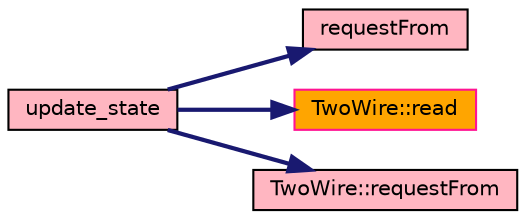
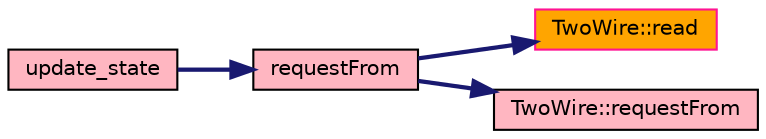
edge "update_state" -> "TwoWire::read": now "requestFrom" -> "TwoWire::read"
edge "update_state" -> "TwoWire::requestFrom": now "requestFrom" -> "TwoWire::requestFrom"
